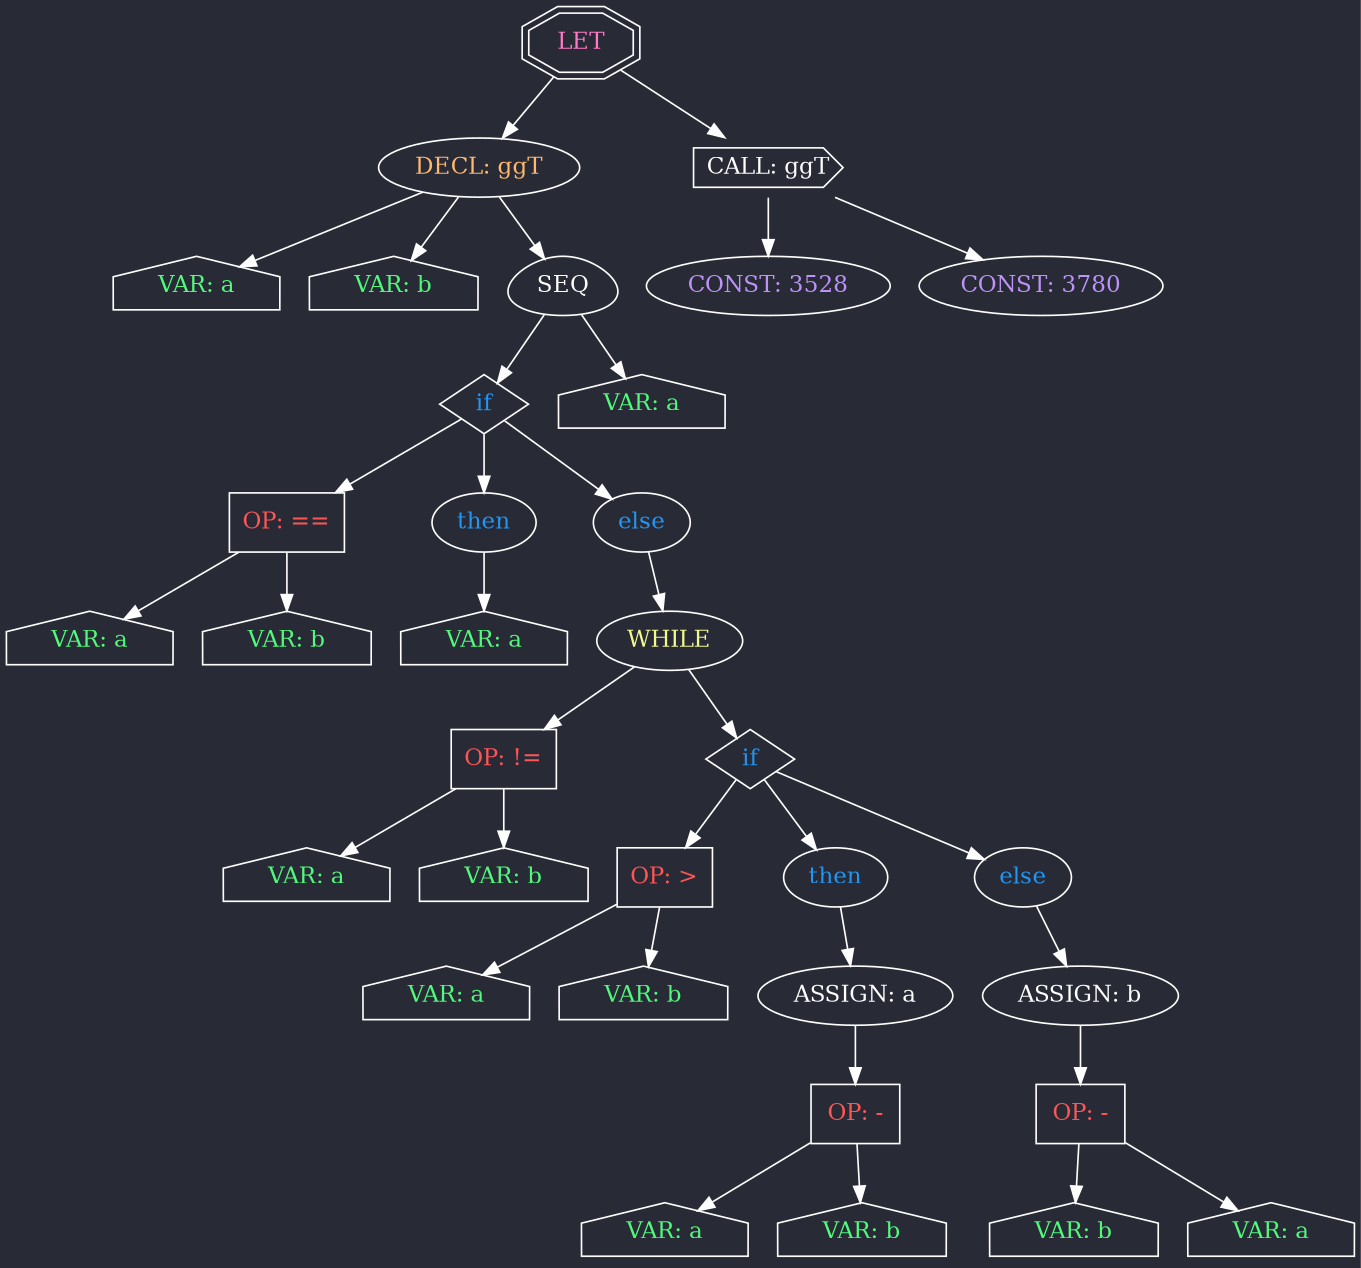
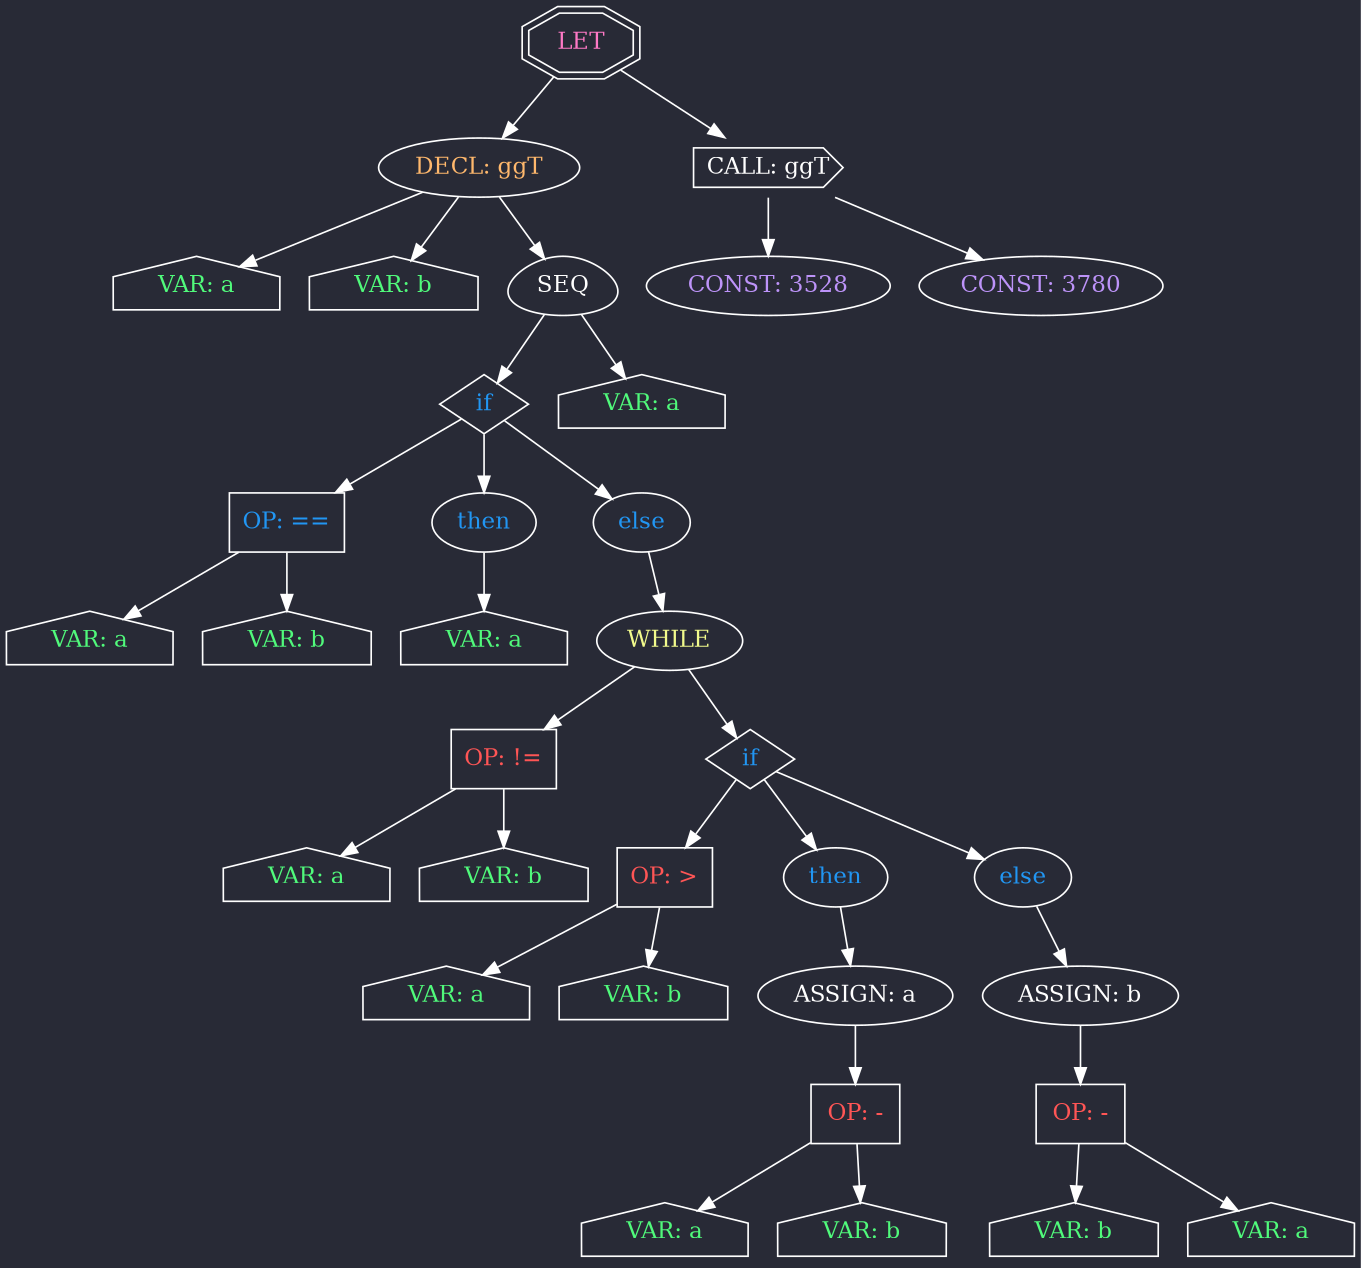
node "OP: ==": fontcolor #ff5555 -> #2196f3
